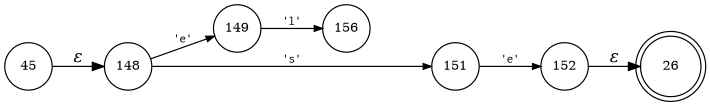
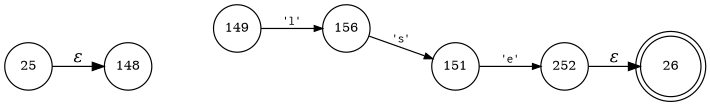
edge "148" -> "149": removed, label "'e'"
node "45": label "45" -> "25"
edge "148" -> "151": now "156" -> "151"
node "152": label "152" -> "252"
